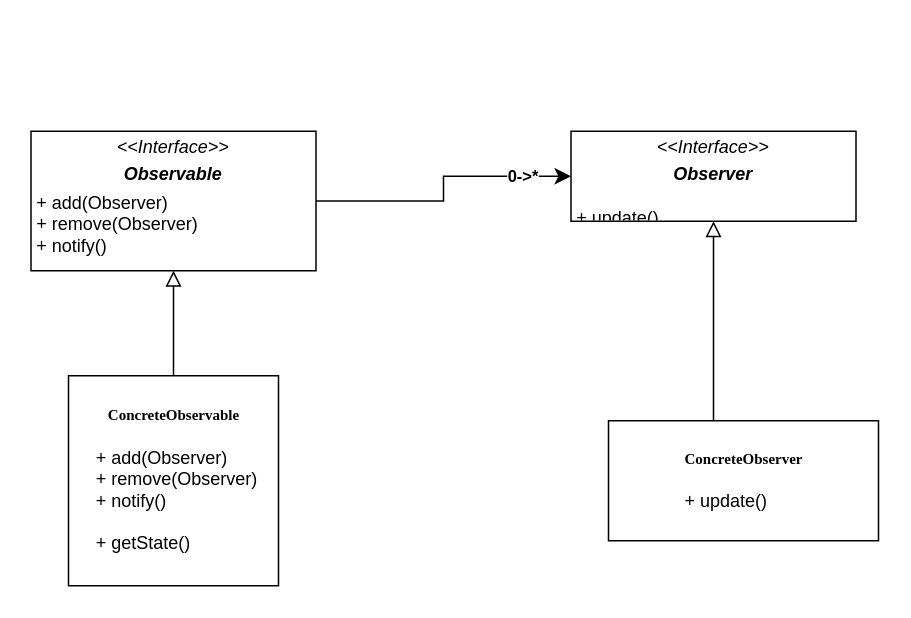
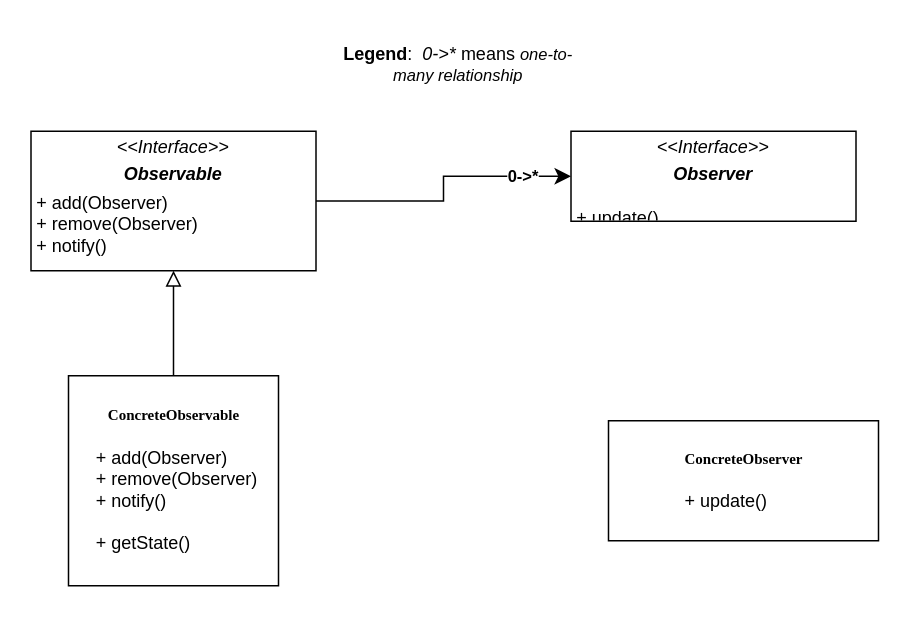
node "Legend: 0->* means one-to-many relationship": added
edge "ConcreteObserver + update()" -> "<<Interface>> Observer + update()": removed
